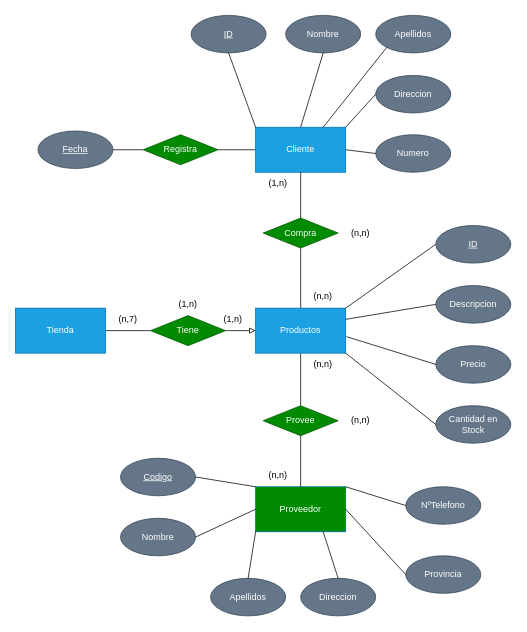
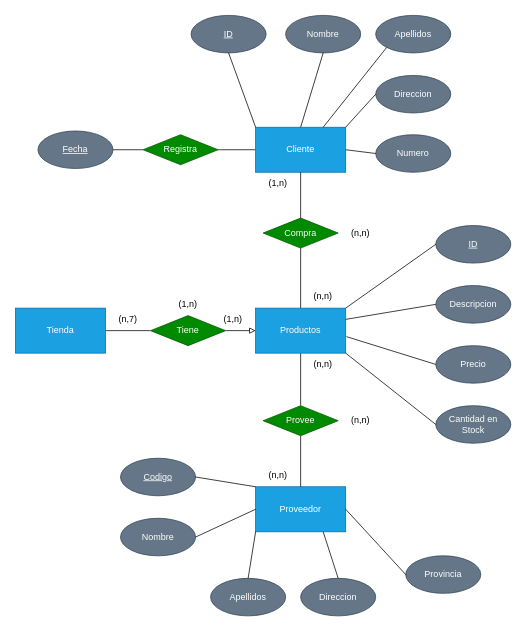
edge "NºTelefono" -- "Proveedor": removed
node "NºTelefono": removed
node "Proveedor": fillcolor #008a00 -> #1ba1e2
